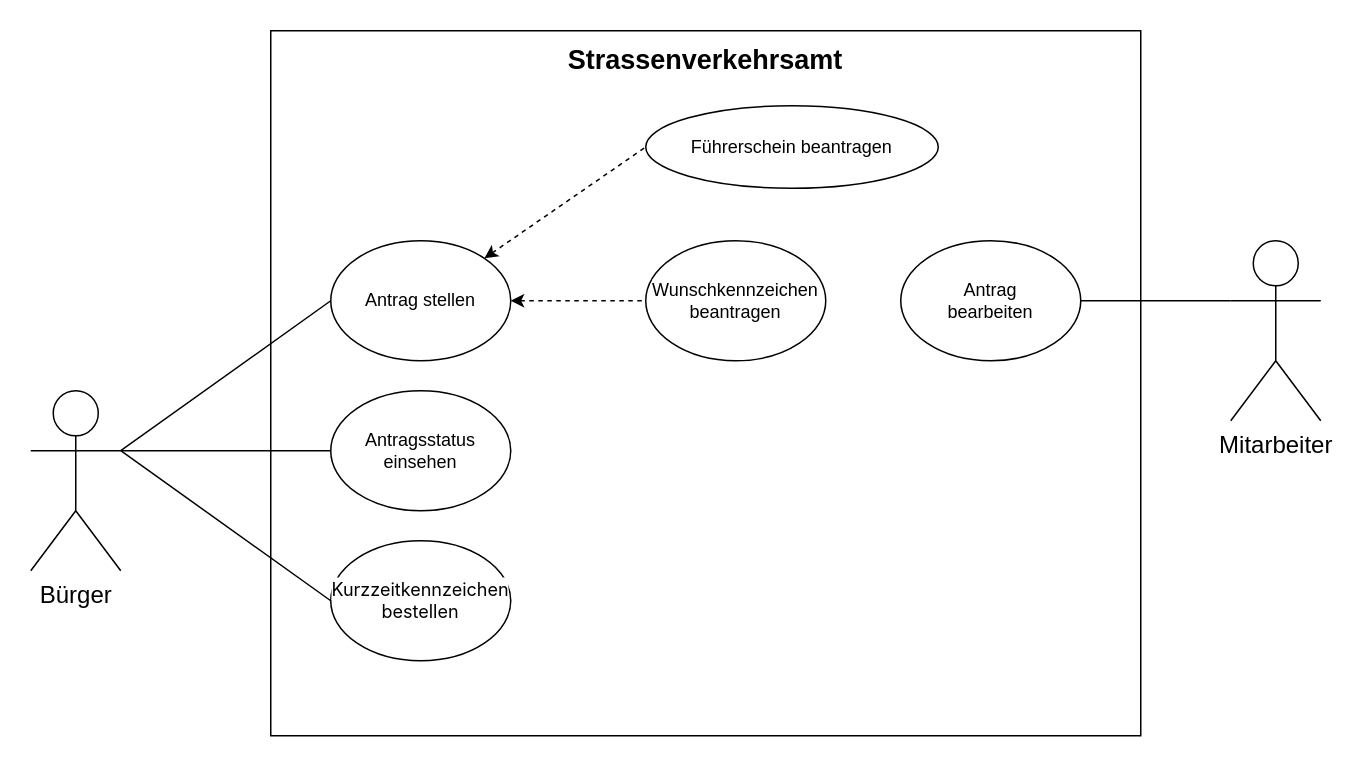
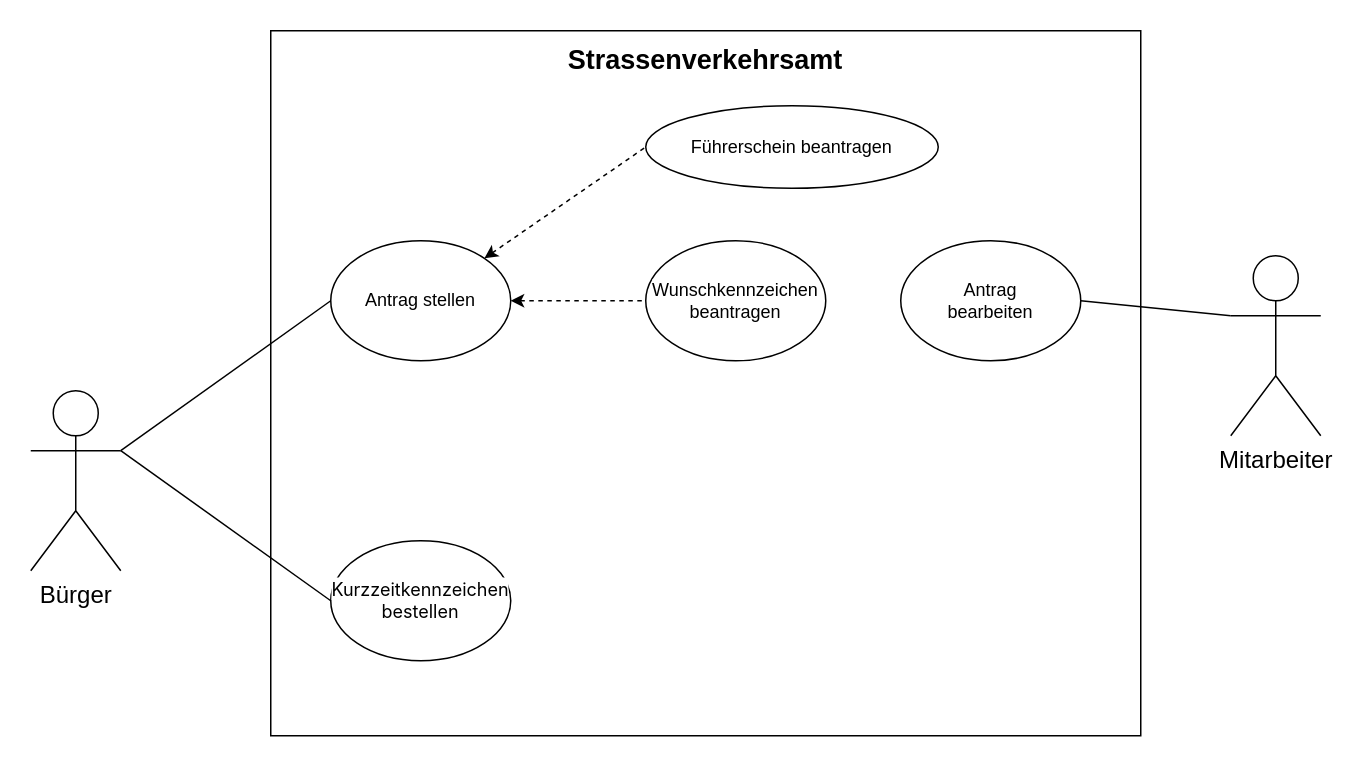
node "Mitarbeiter": moved (1276, 331) -> (1276, 346)
edge "Antragsstatus einsehen" -- "Bürger": removed
node "Antragsstatus einsehen": removed
